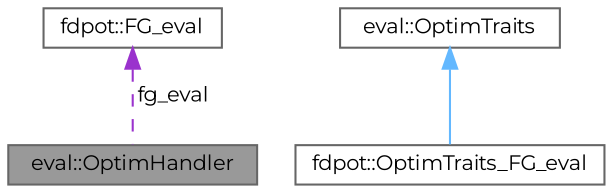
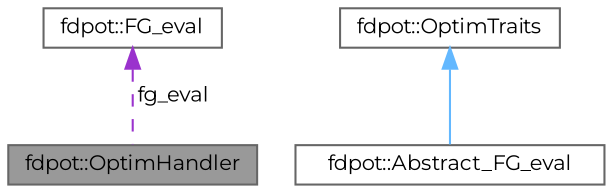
node "eval::OptimTraits": label "eval::OptimTraits" -> "fdpot::OptimTraits"
node "eval::OptimHandler": label "eval::OptimHandler" -> "fdpot::OptimHandler"
node "fdpot::OptimTraits_FG_eval": label "fdpot::OptimTraits_FG_eval" -> "fdpot::Abstract_FG_eval"
